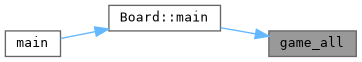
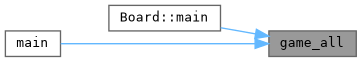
edge "main" -> "Board::main": now "main" -> "game_all"
